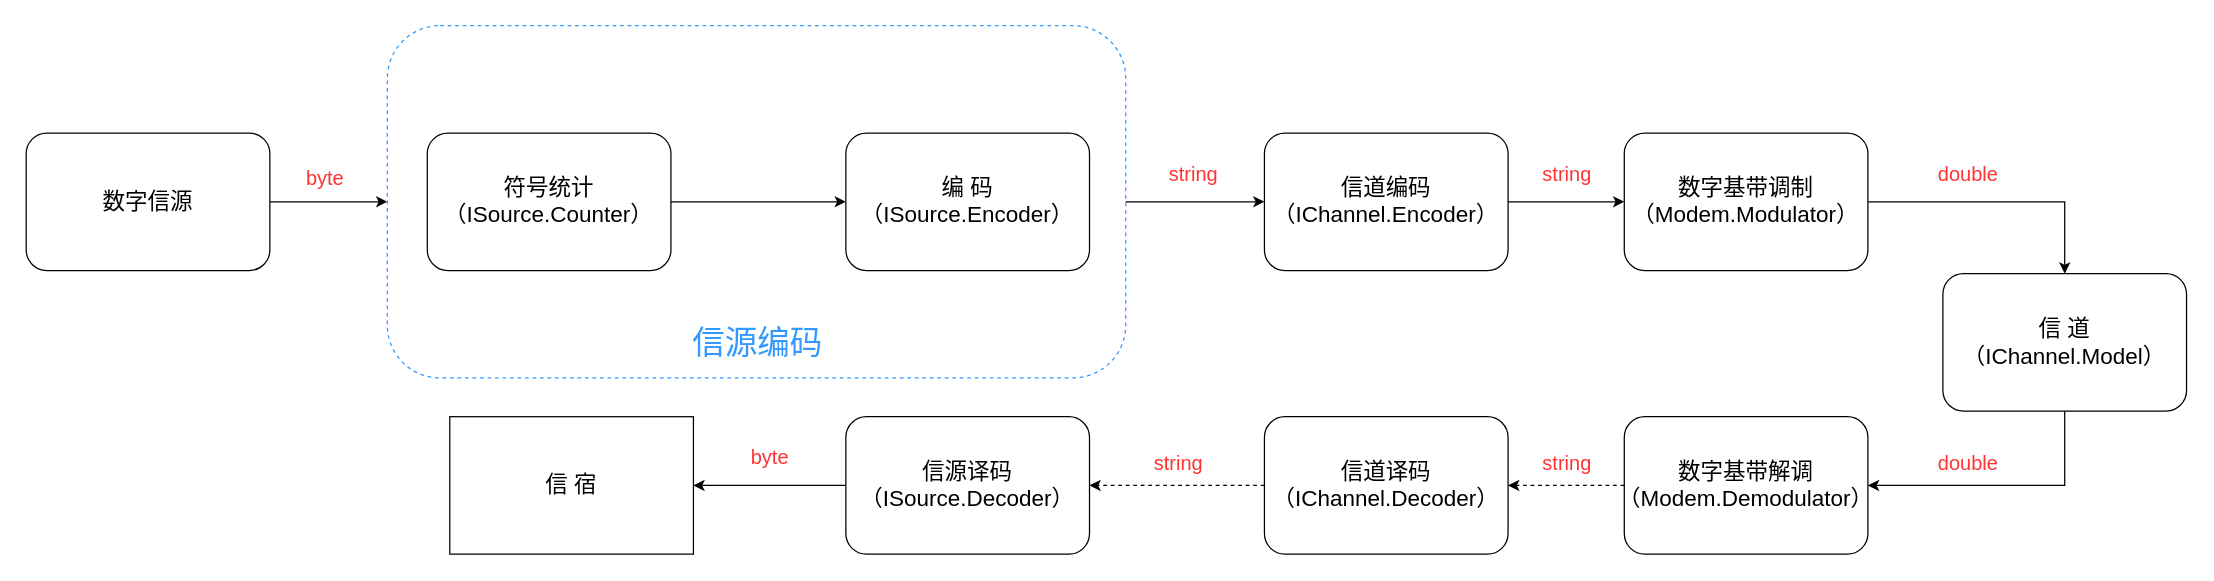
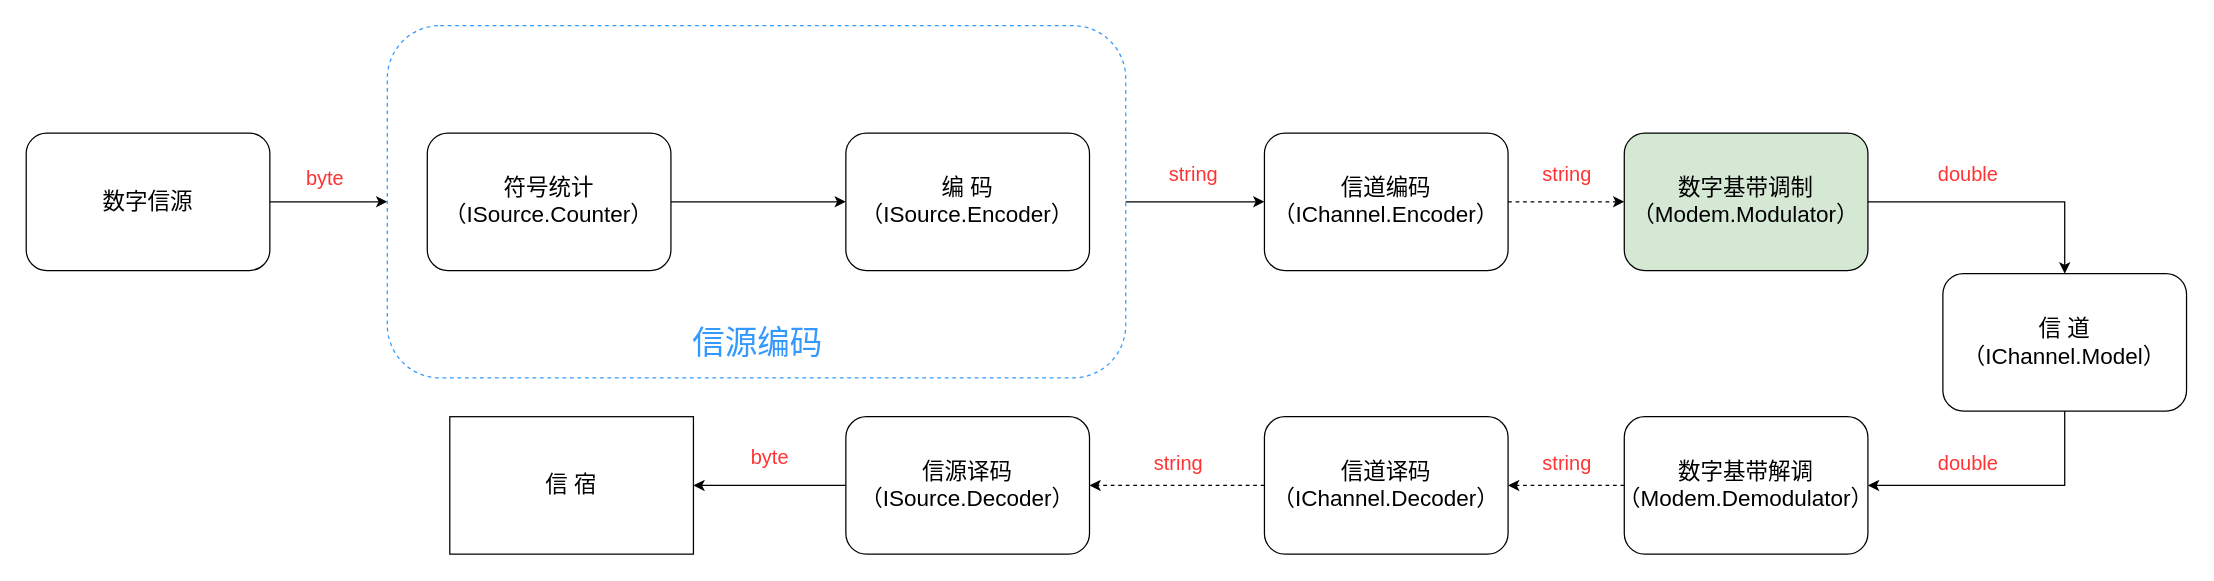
edge "信道编码（IChannel.Encoder）" -> "数字基带调制（Modem.Modulator）": style solid -> dashed
node "数字基带调制（Modem.Modulator）": fillcolor #ffffff -> #d5e8d4
